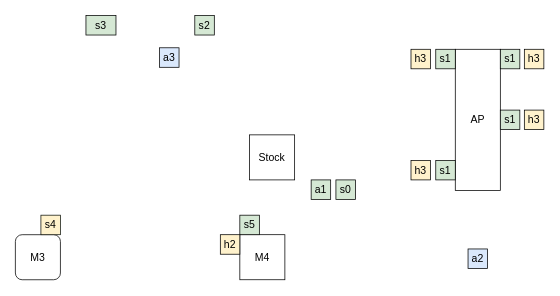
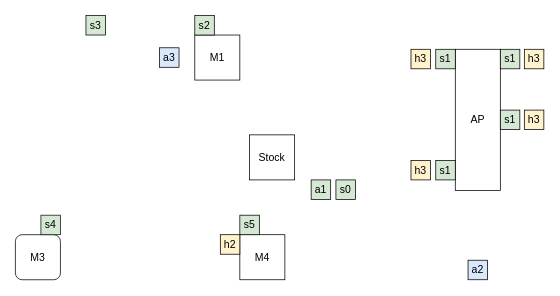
node "s3": size 30x20 -> 20x20
node "M1": added
node "s4": fillcolor #fff2cc -> #d5e8d4
node "a2": moved (477, 258) -> (477, 270)
